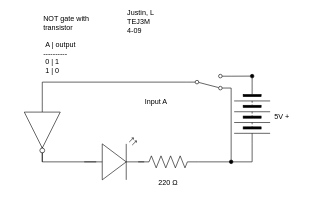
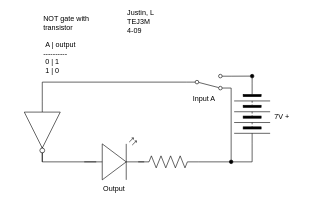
node "Input A": moved (156, 102) -> (204, 99)
node "5V +": label "5V +" -> "7V +"
node "220 Ω": removed
node "Output": added
